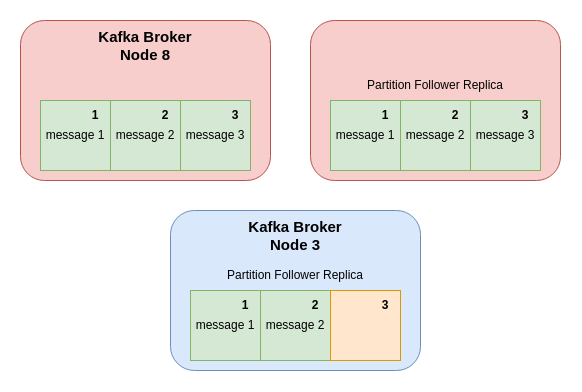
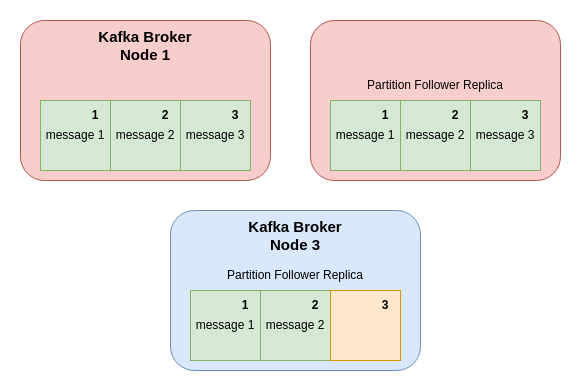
node "Kafka Broker Node 8": label "Kafka Broker Node 8" -> "Kafka Broker Node 1"
